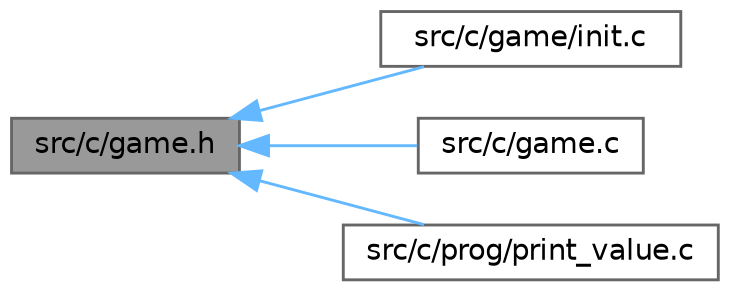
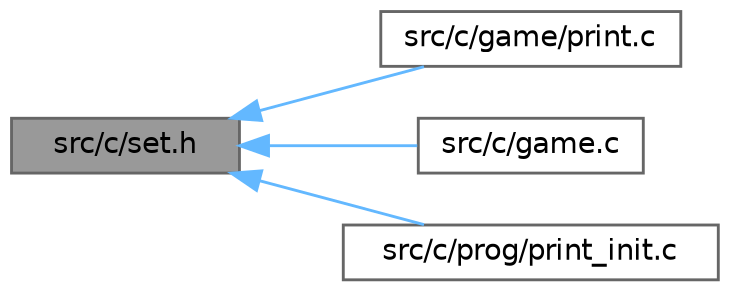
node "src/c/game/init.c": label "src/c/game/init.c" -> "src/c/game/print.c"
node "src/c/game.h": label "src/c/game.h" -> "src/c/set.h"
node "src/c/prog/print_value.c": label "src/c/prog/print_value.c" -> "src/c/prog/print_init.c"
